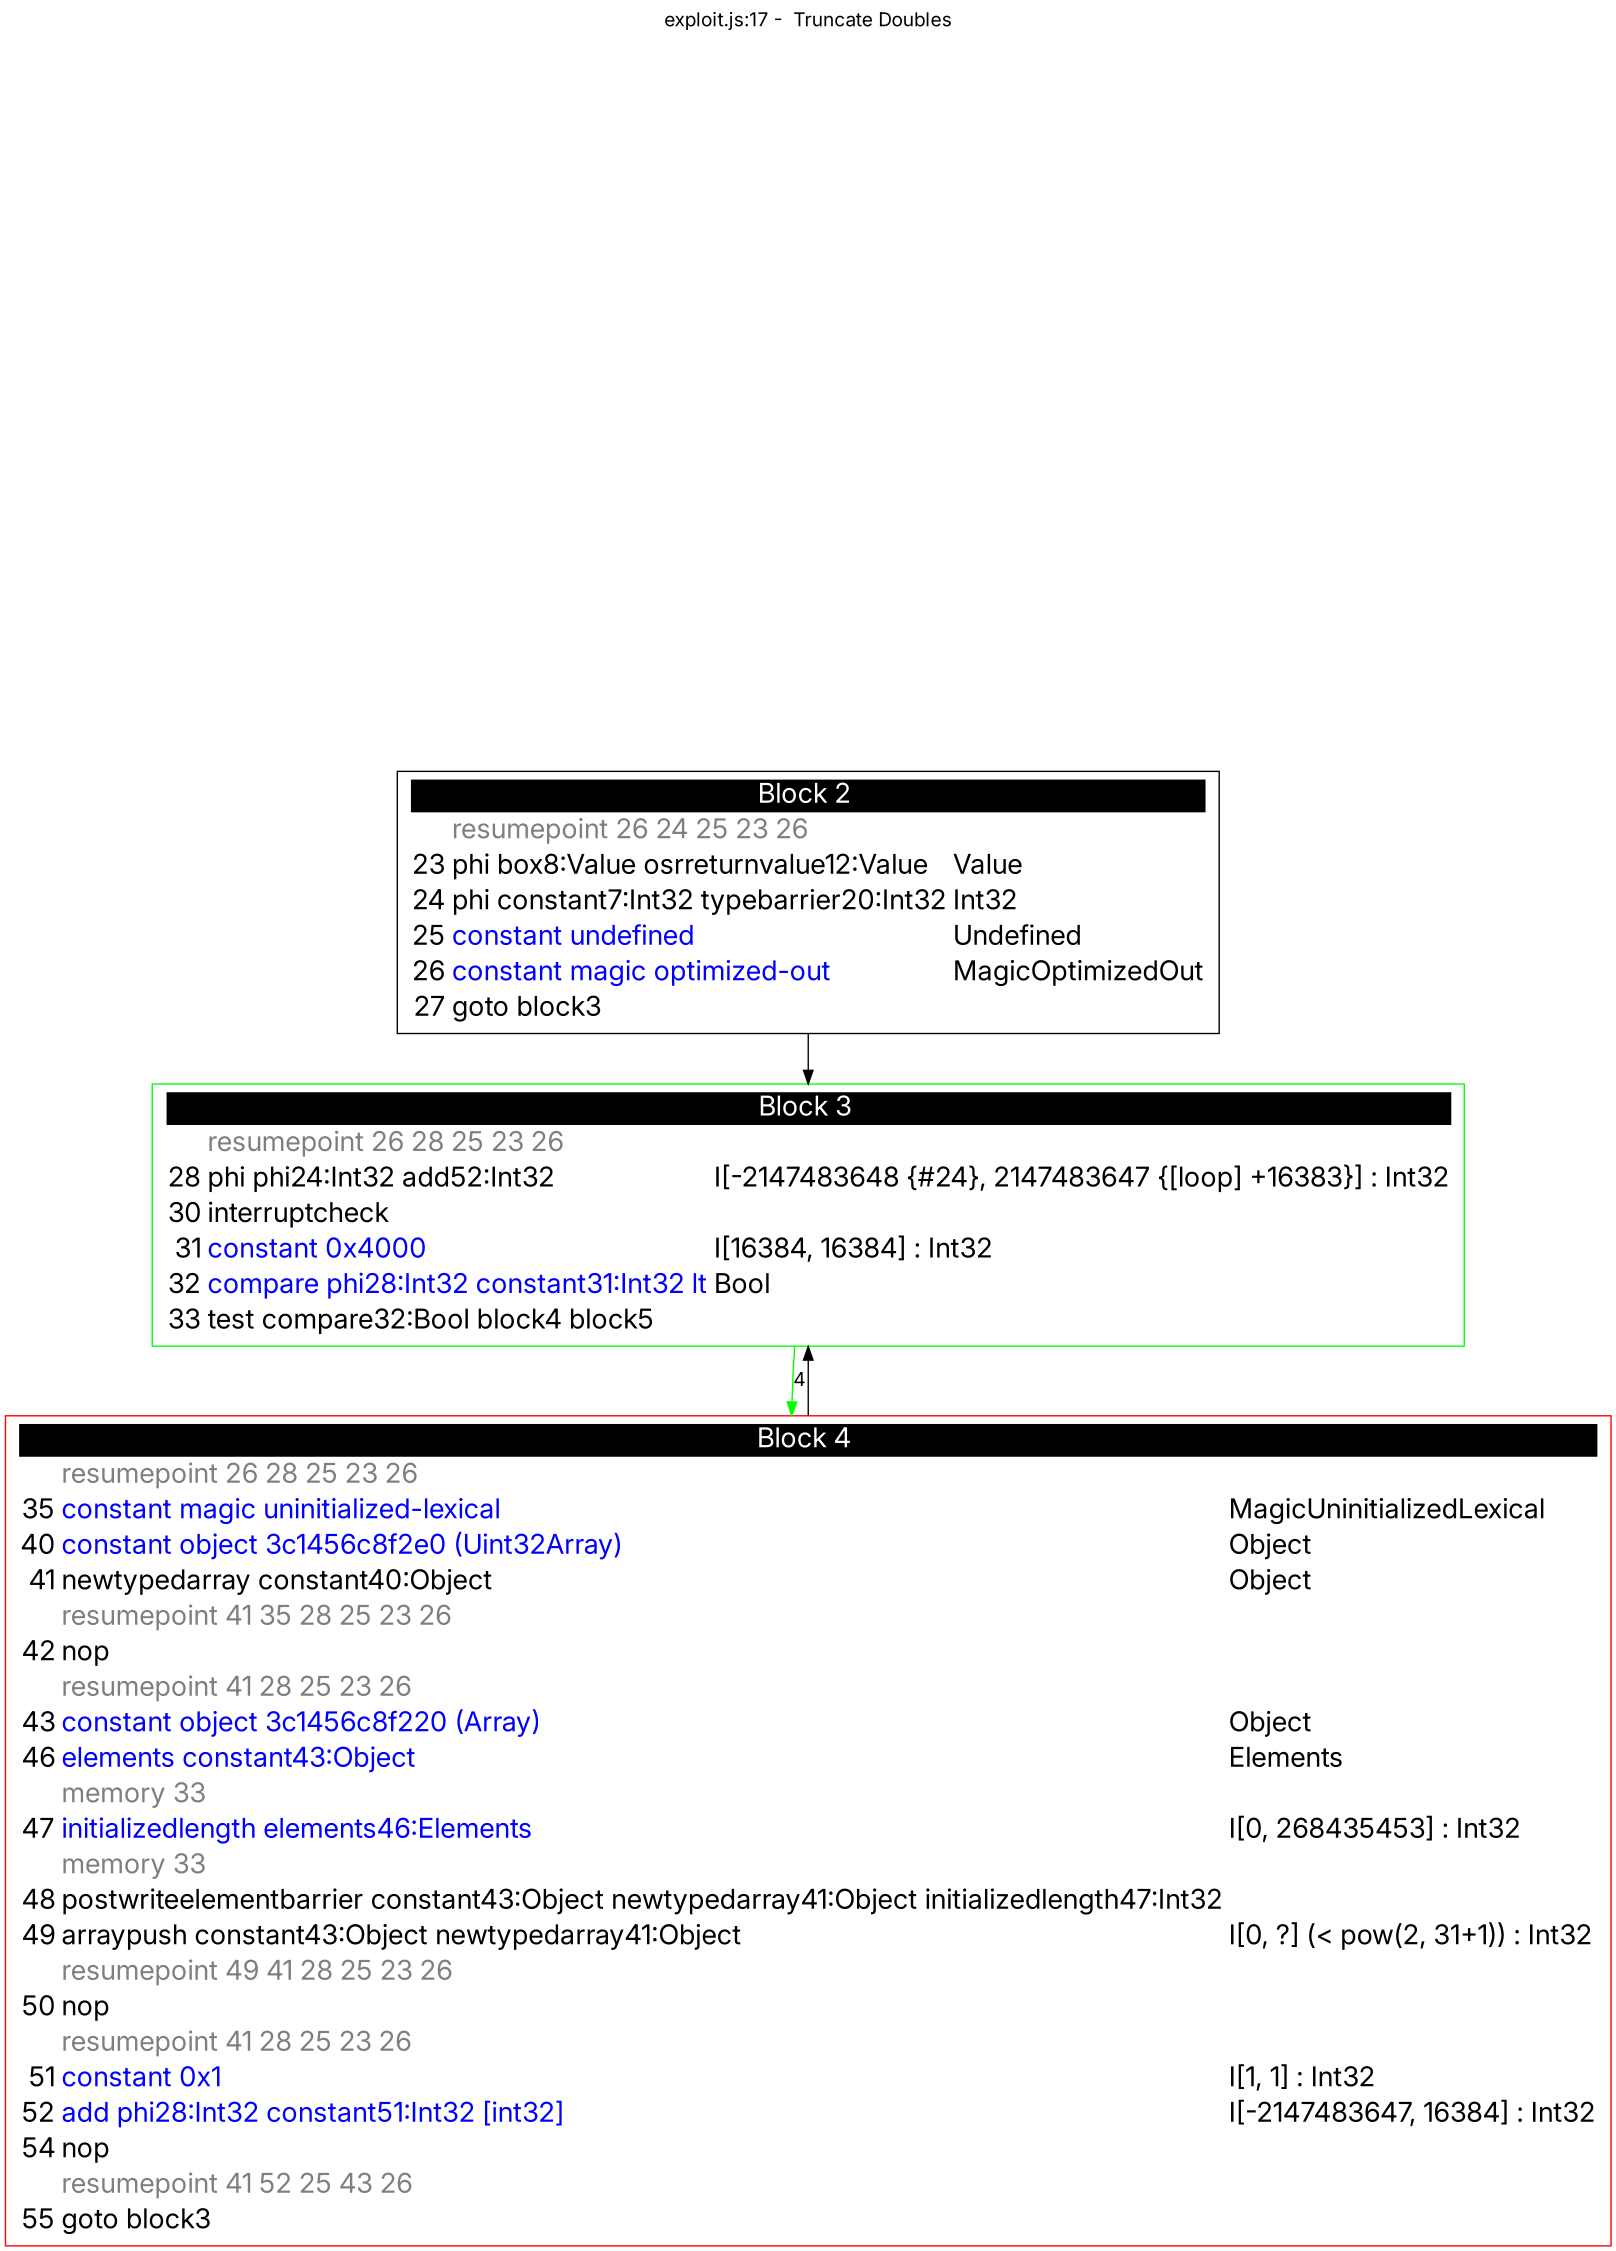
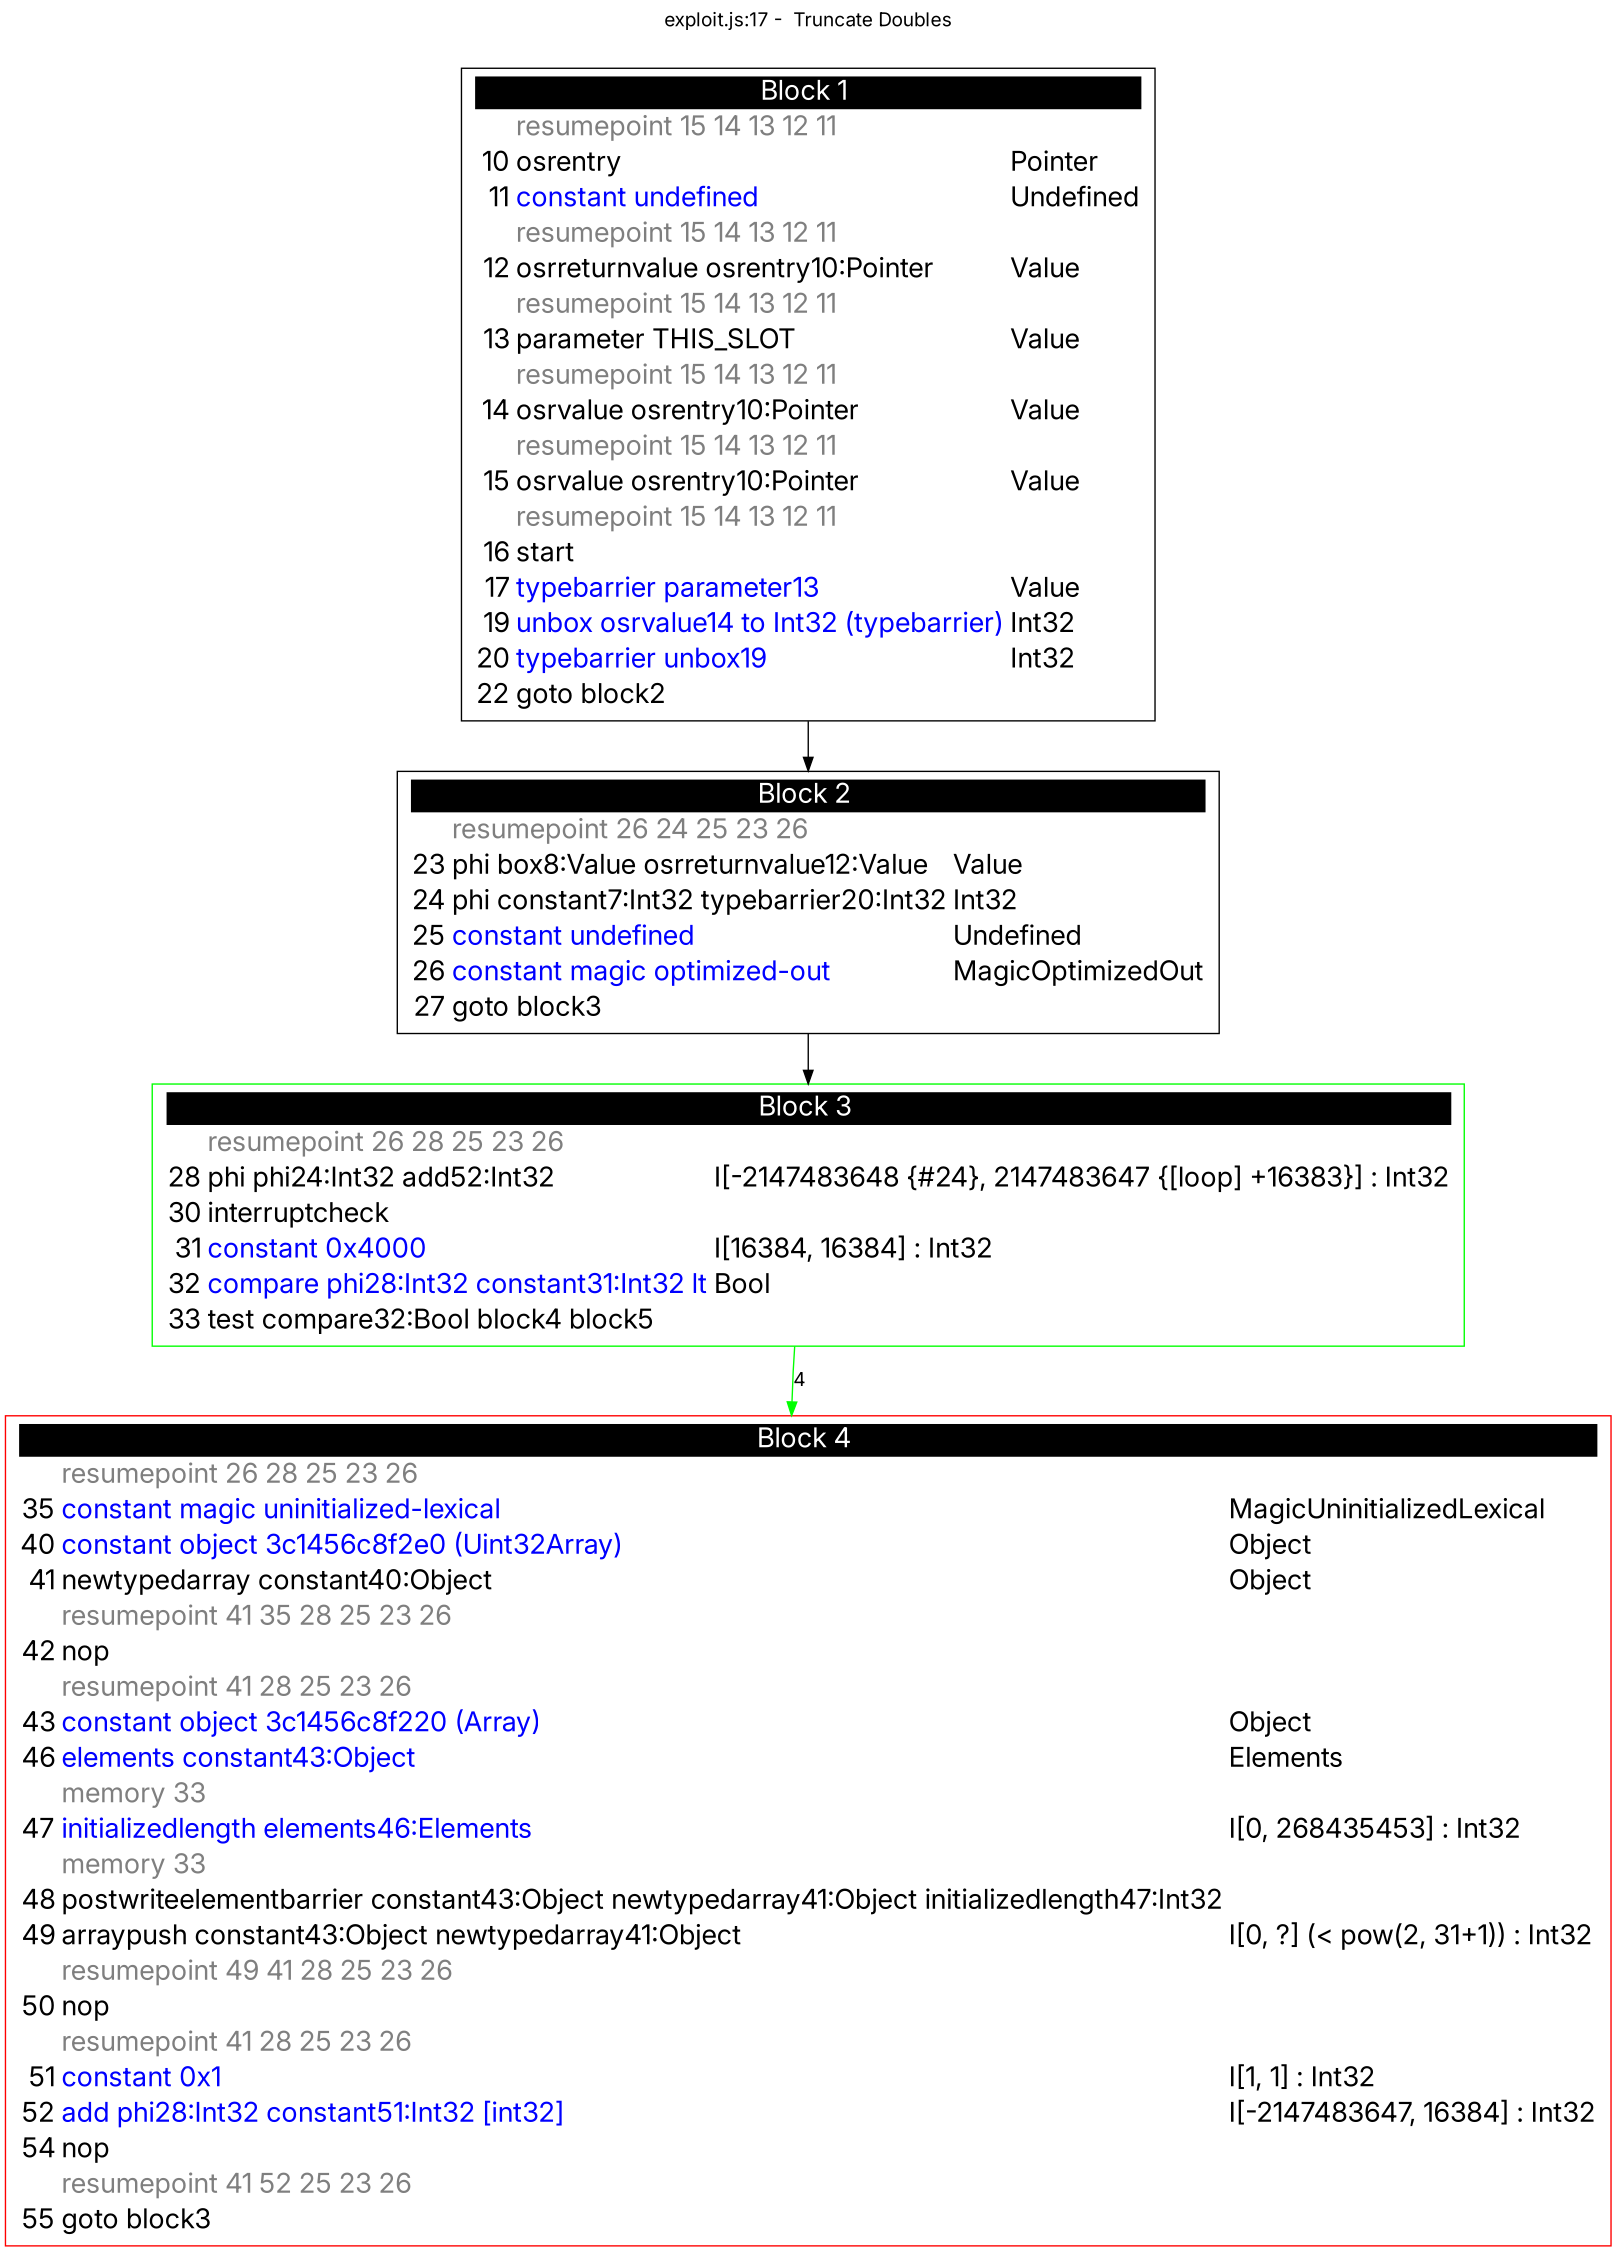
node "Block 1": added
edge "Block 4" -> "Block 3": removed
node "Block 4": text "resumepoint 41 52 25 43 26" -> "resumepoint 41 52 25 23 26"
